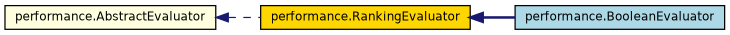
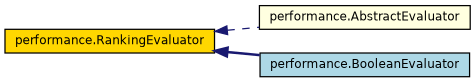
edge "performance.RankingEvaluator" -> "performance.AbstractEvaluator": reversed
